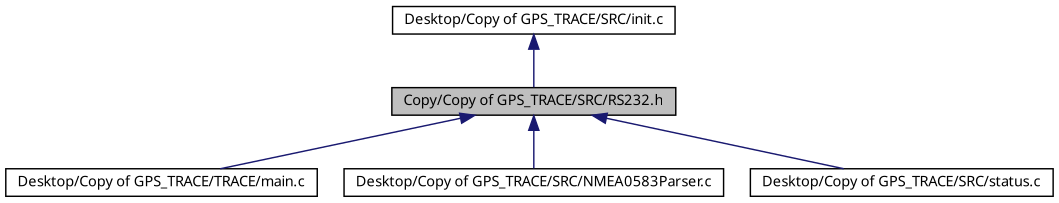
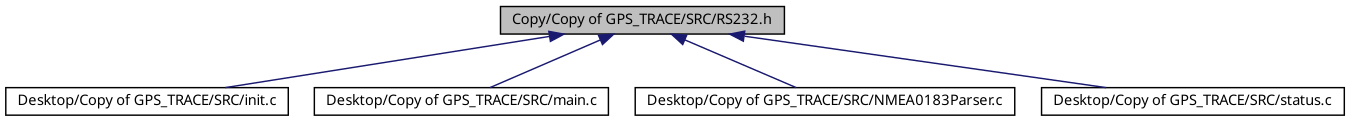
edge "Copy/Copy of GPS_TRACE/SRC/RS232.h" -> "Desktop/Copy of GPS_TRACE/SRC/init.c": reversed
node "Desktop/Copy of GPS_TRACE/TRACE/main.c": label "Desktop/Copy of GPS_TRACE/TRACE/main.c" -> "Desktop/Copy of GPS_TRACE/SRC/main.c"
node "Desktop/Copy of GPS_TRACE/SRC/NMEA0583Parser.c": label "Desktop/Copy of GPS_TRACE/SRC/NMEA0583Parser.c" -> "Desktop/Copy of GPS_TRACE/SRC/NMEA0183Parser.c"
